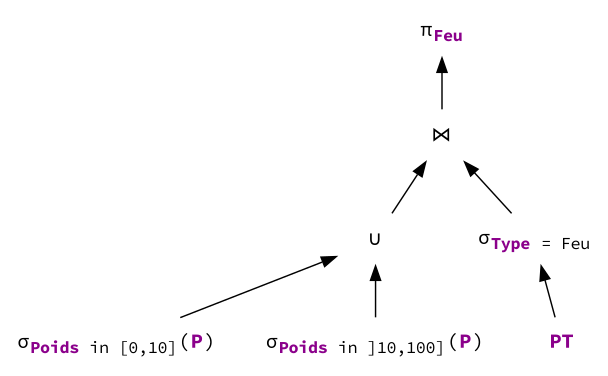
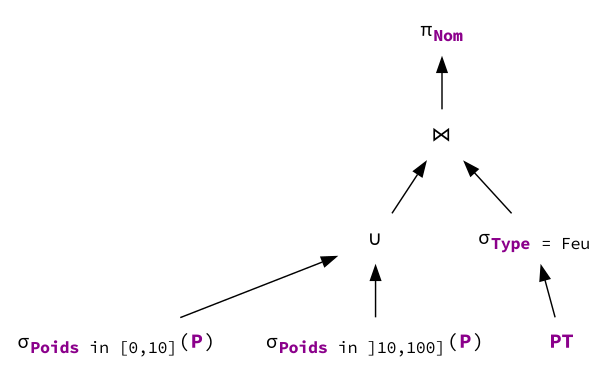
node "π": text "Feu" -> "Nom"
